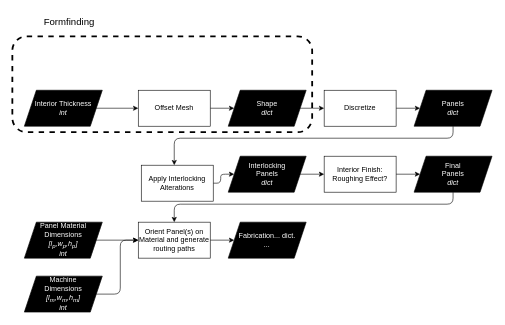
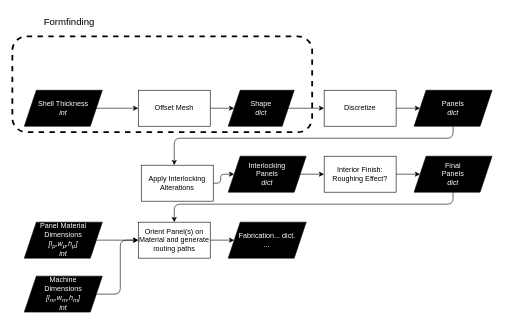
node "Interior Thickness int": label "Interior Thickness int" -> "Shell Thickness int"
node "Shape dict": size 78x36 -> 66x36
